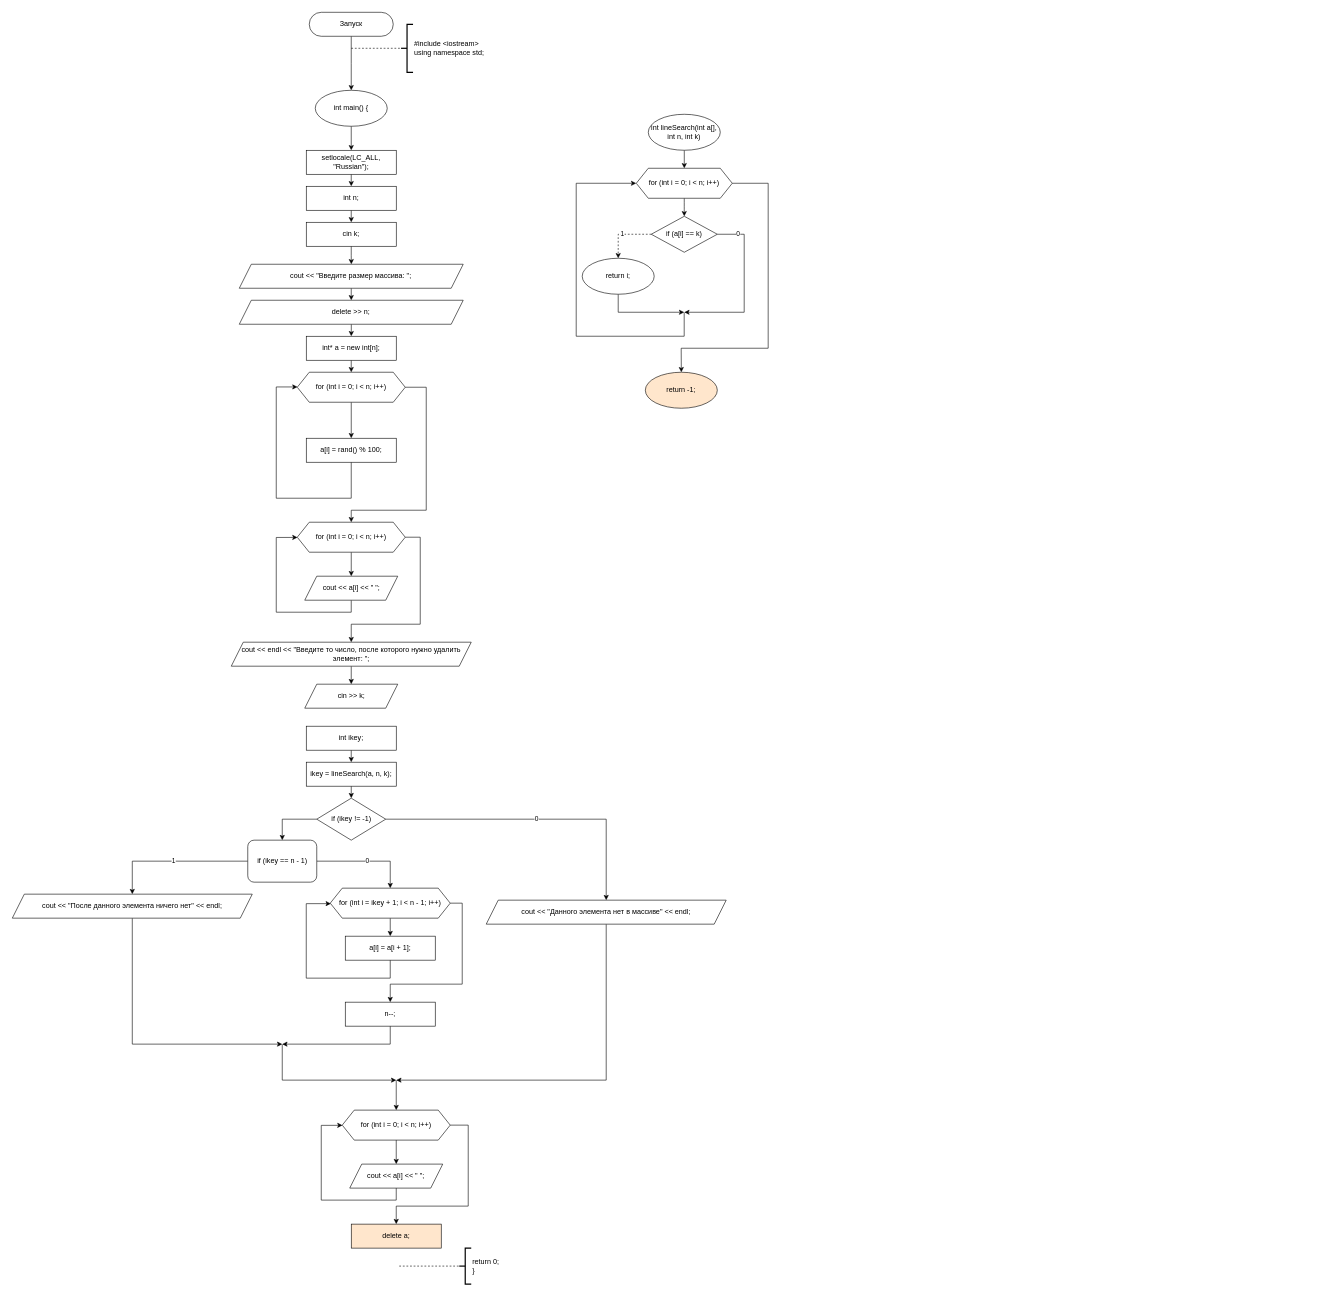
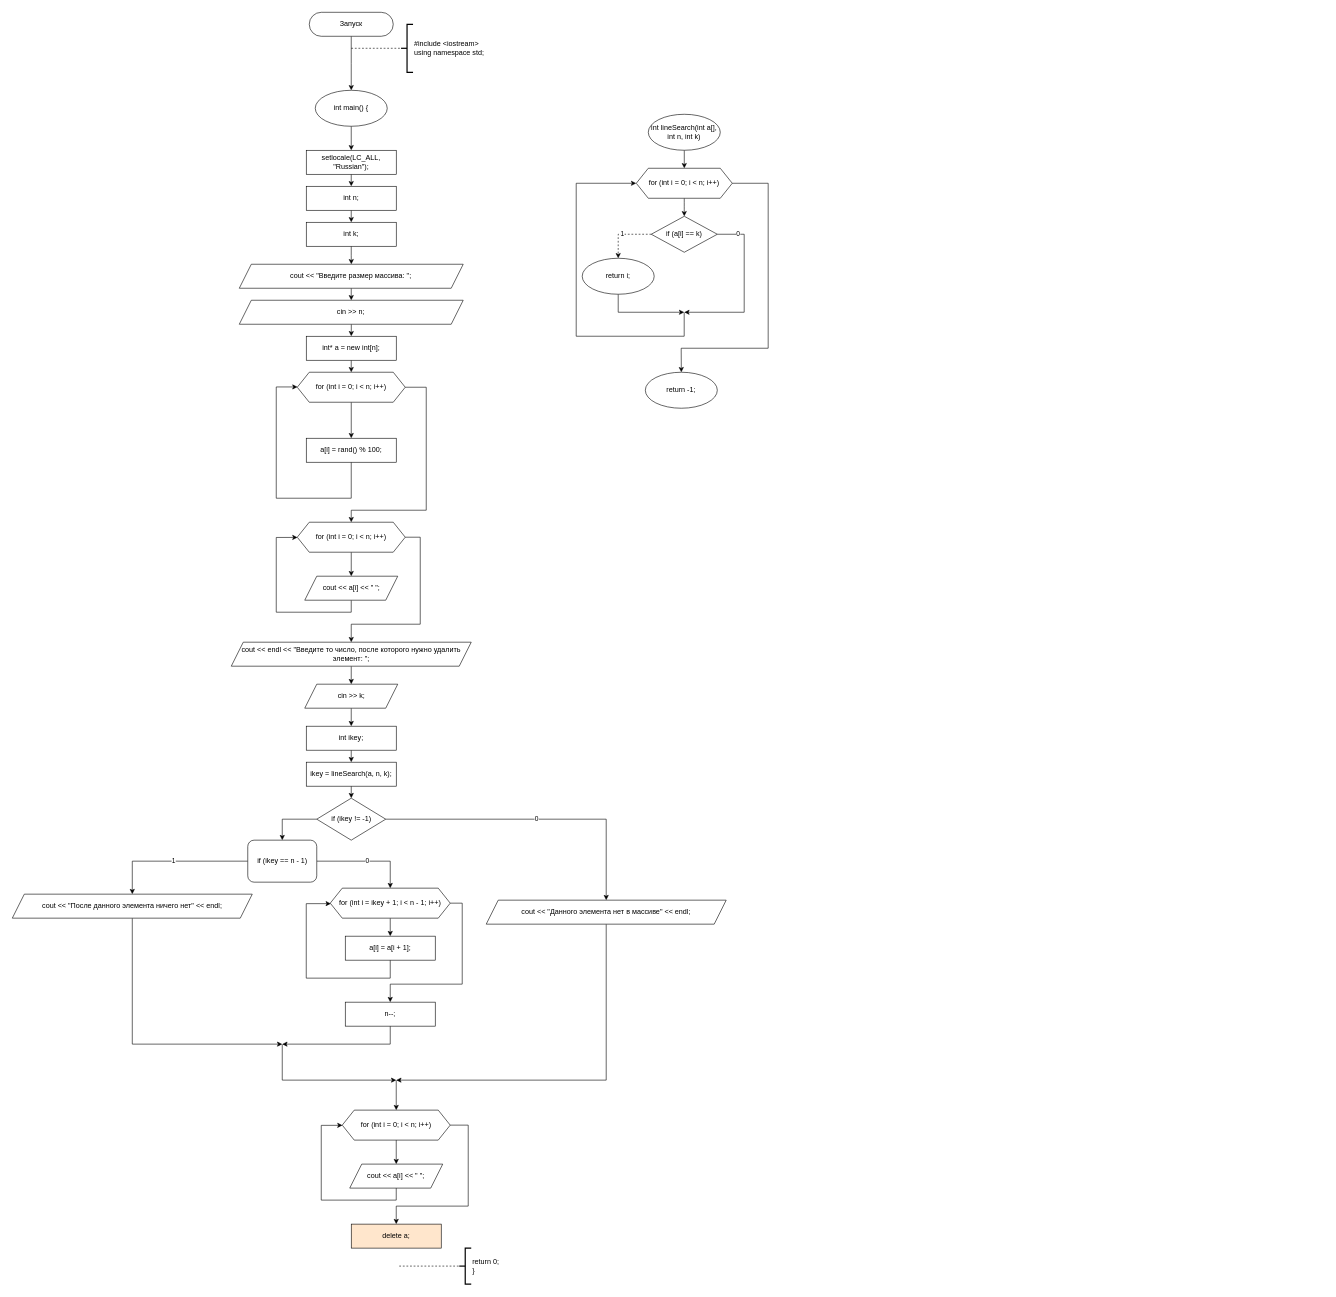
node "cin k;": label "cin k;" -> "int k;"
node "delete >> n;": label "delete >> n;" -> "cin >> n;"
node "return -1;": fillcolor #ffe6cc -> #ffffff
edge "cin >> k;" -> "int ikey;": added
